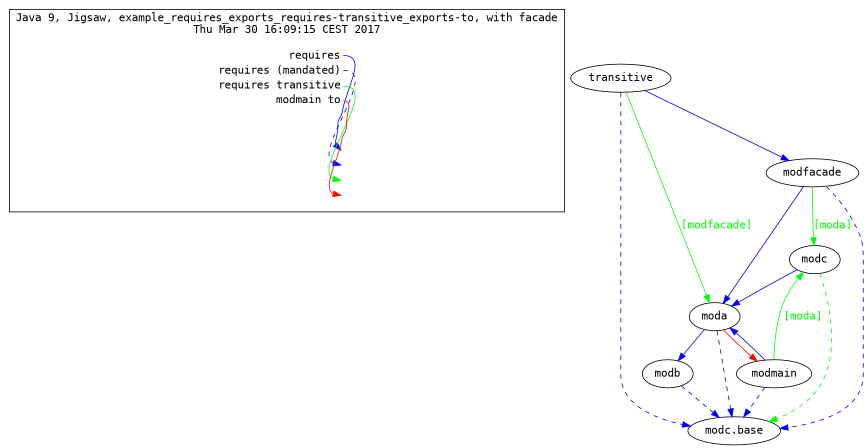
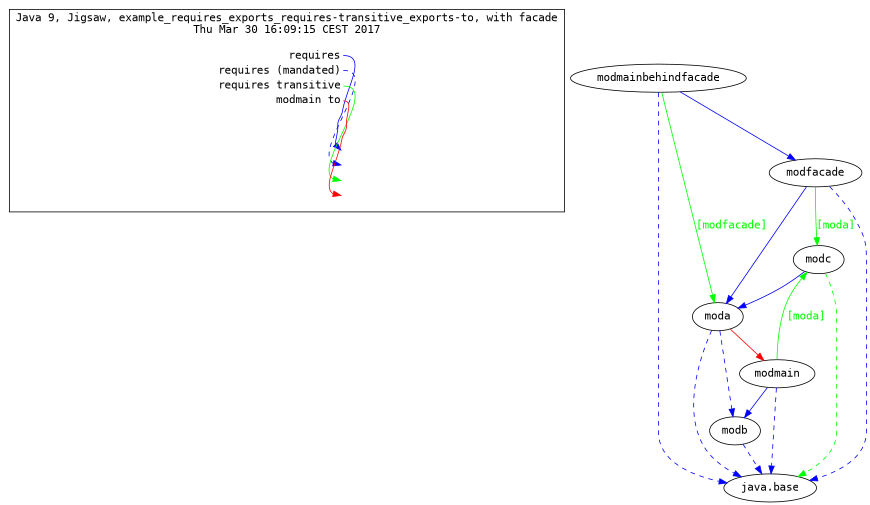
node "transitive": label "transitive" -> "modmainbehindfacade"
edge "moda" -> "modb": style solid -> dashed
edge "modmain" -> "moda": now "modmain" -> "modb"
node "modc.base": label "modc.base" -> "java.base"
